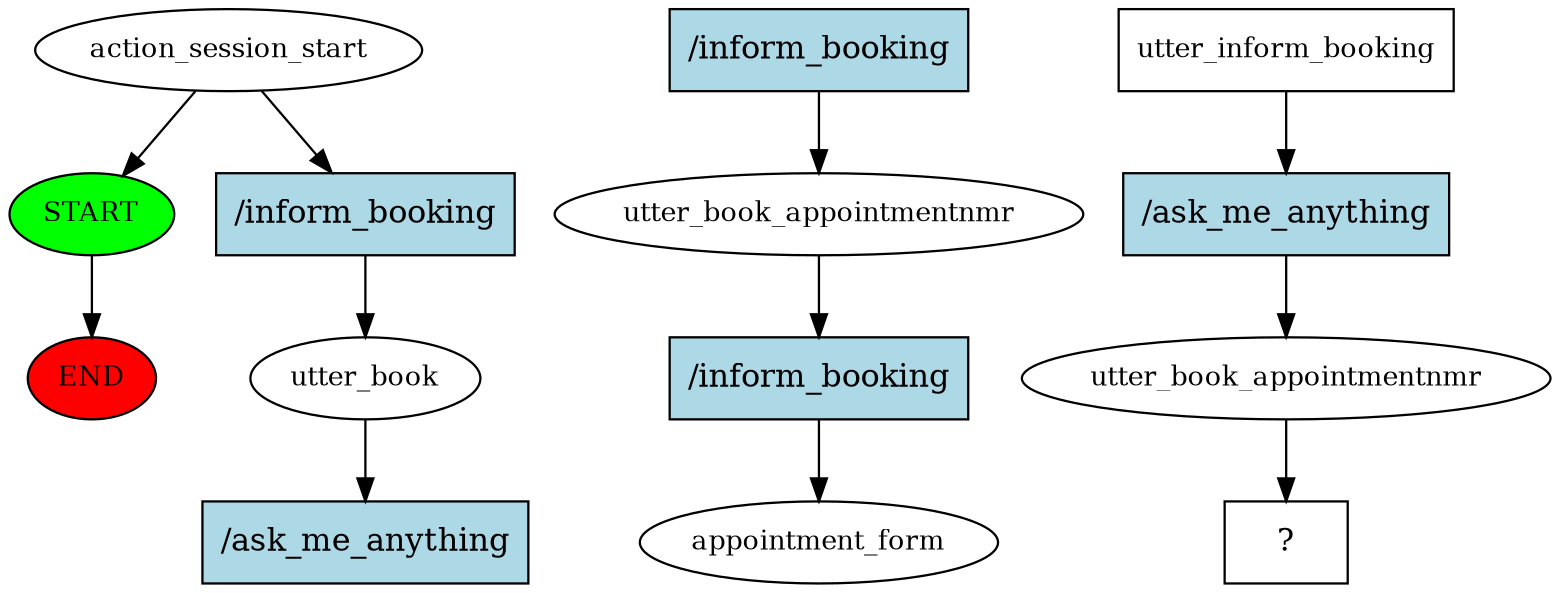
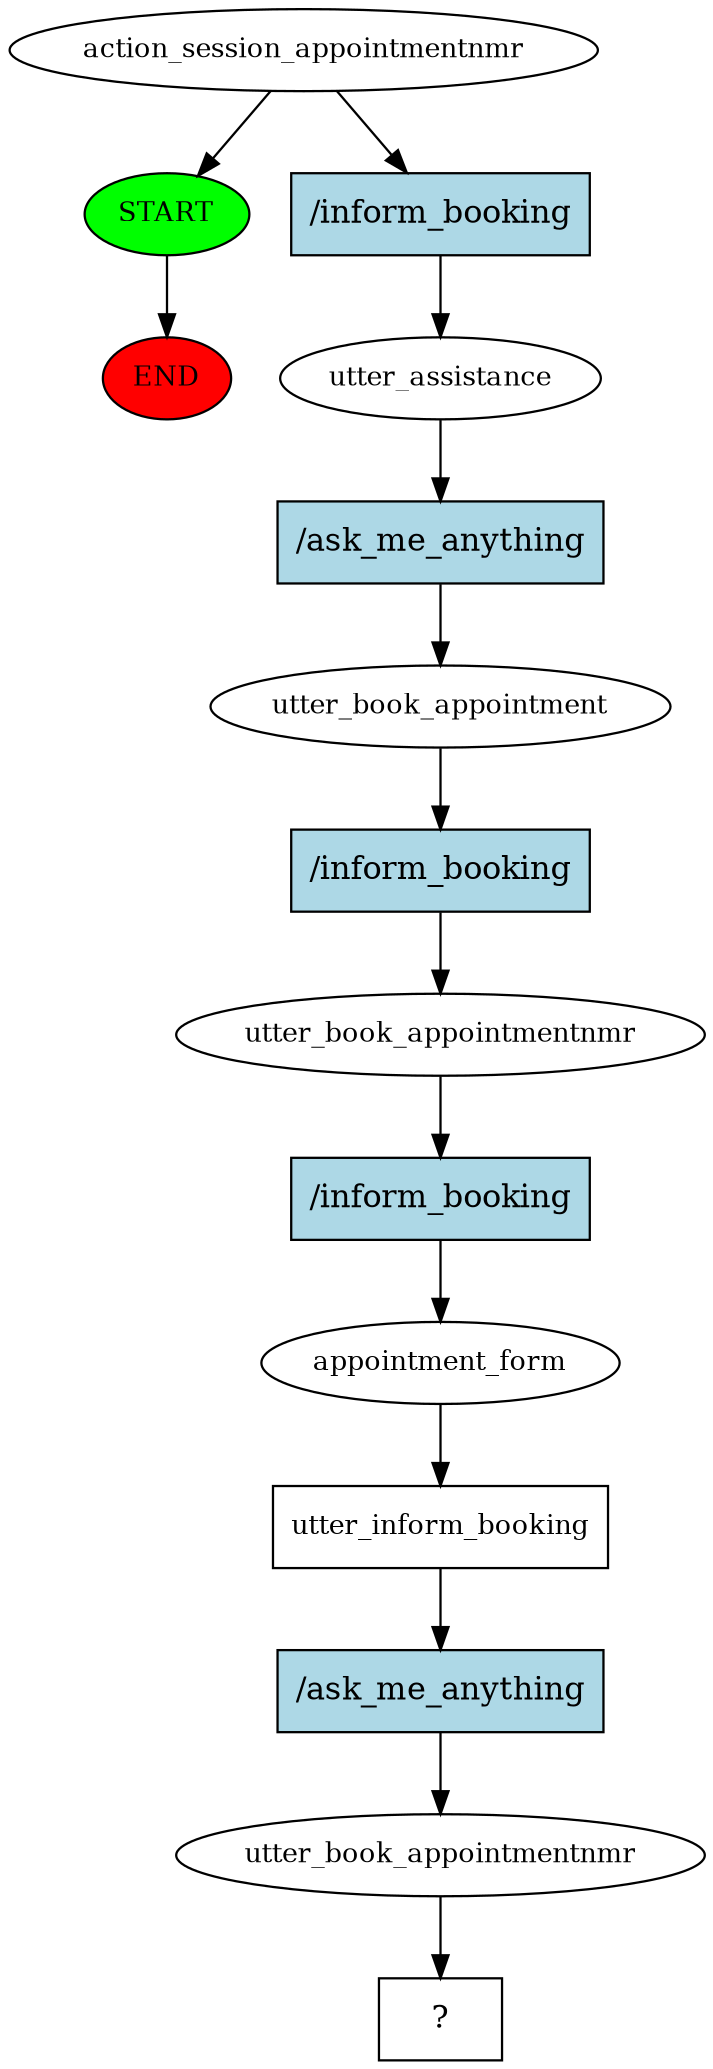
node "action_session_start": label "action_session_start" -> "action_session_appointmentnmr"
node "utter_book": label "utter_book" -> "utter_assistance"
node "utter_book_appointment": added
edge "appointment_form" -> "utter_inform_booking": added
